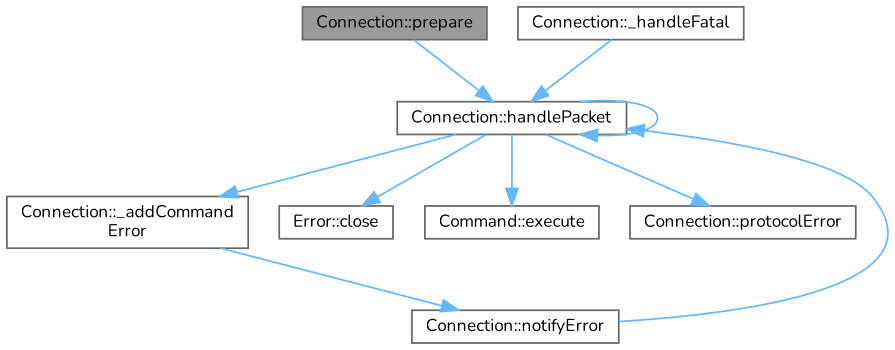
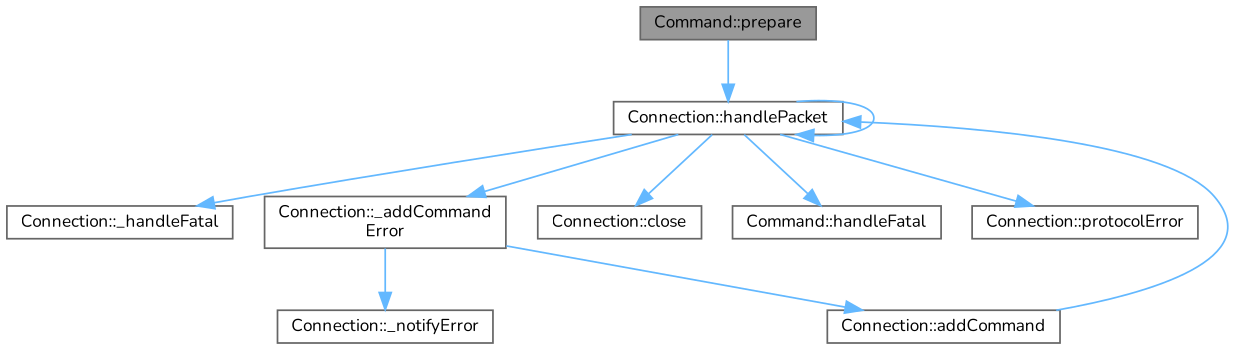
node "Connection::prepare": label "Connection::prepare" -> "Command::prepare"
edge "Connection::_handleFatal" -> "Connection::handlePacket": reversed
node "Error::close": label "Error::close" -> "Connection::close"
node "Command::execute": label "Command::execute" -> "Command::handleFatal"
node "Connection::_notifyError": added
node "Connection::notifyError": label "Connection::notifyError" -> "Connection::addCommand"
